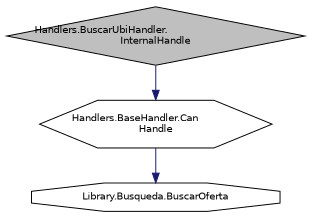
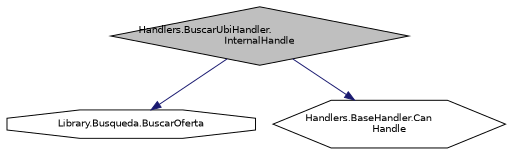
edge "Handlers.BaseHandler.Can Handle" -> "Library.Busqueda.BuscarOferta": now "Handlers.BuscarUbiHandler. InternalHandle" -> "Library.Busqueda.BuscarOferta"
